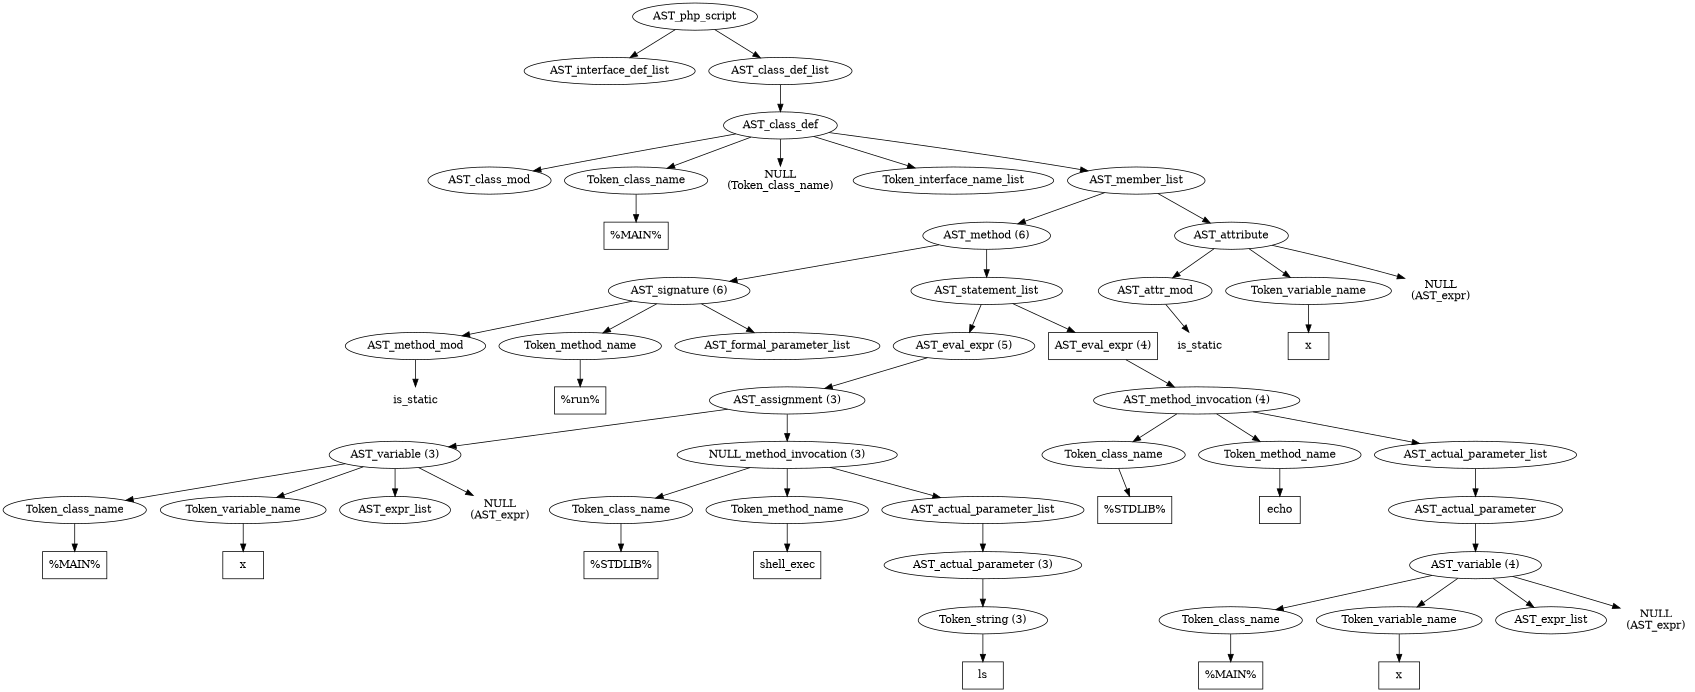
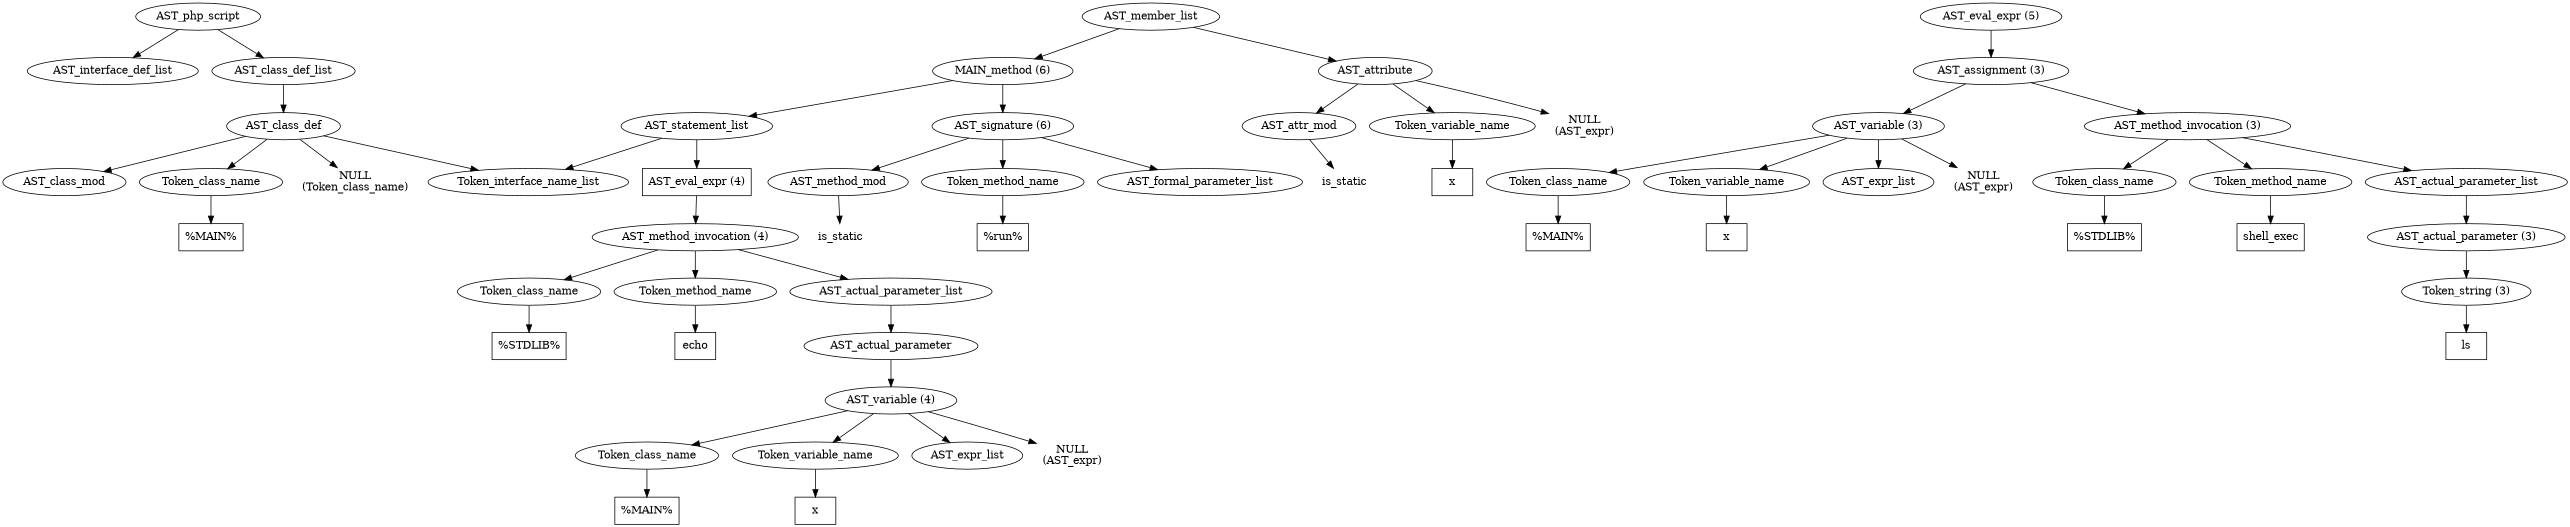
edge "AST_class_def" -> "AST_member_list": removed
node "AST_method (6)": label "AST_method (6)" -> "MAIN_method (6)"
edge "AST_statement_list" -> "AST_eval_expr (5)": now "AST_statement_list" -> "Token_interface_name_list"
node "NULL_method_invocation (3)": label "NULL_method_invocation (3)" -> "AST_method_invocation (3)"
